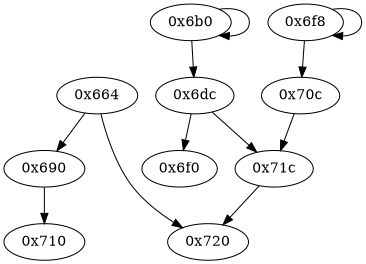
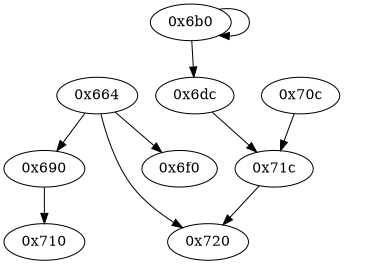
node "0x6f8": removed
edge "0x6dc" -> "0x6f0": now "0x664" -> "0x6f0"
